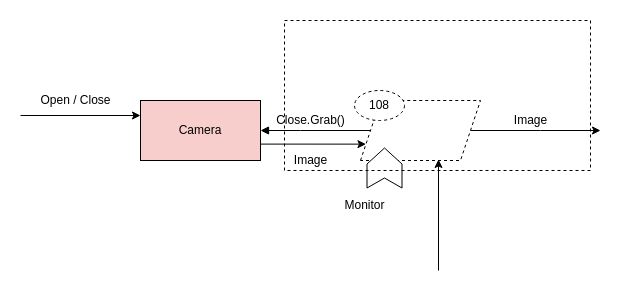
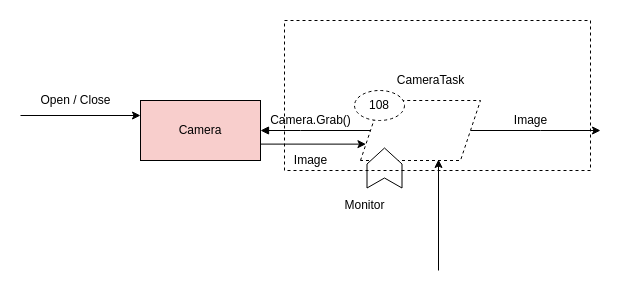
node "CameraTask": added
node "Close.Grab()": label "Close.Grab()" -> "Camera.Grab()"
